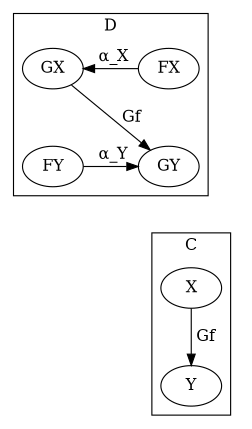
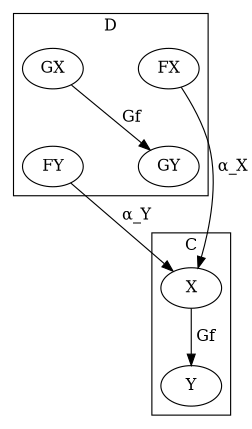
edge "FX" -> "GX": now "FX" -> "X"
edge "FY" -> "GY": now "FY" -> "X"
